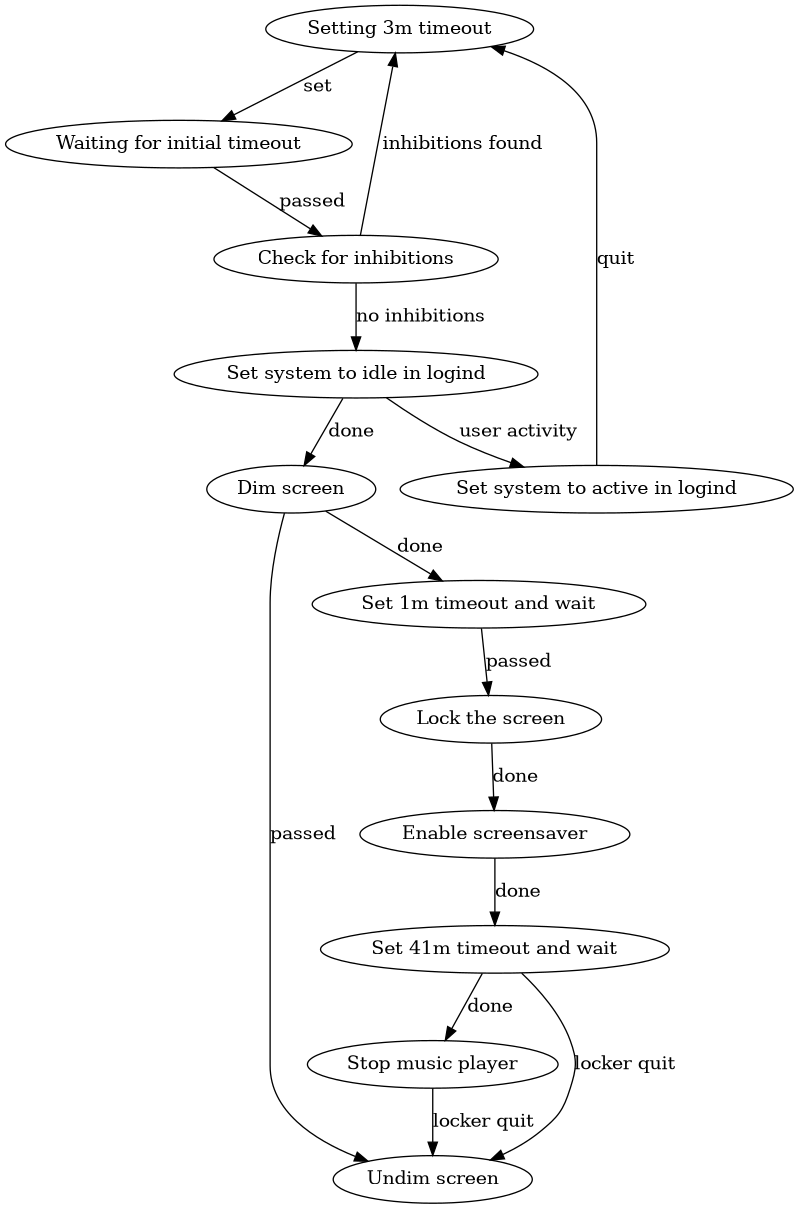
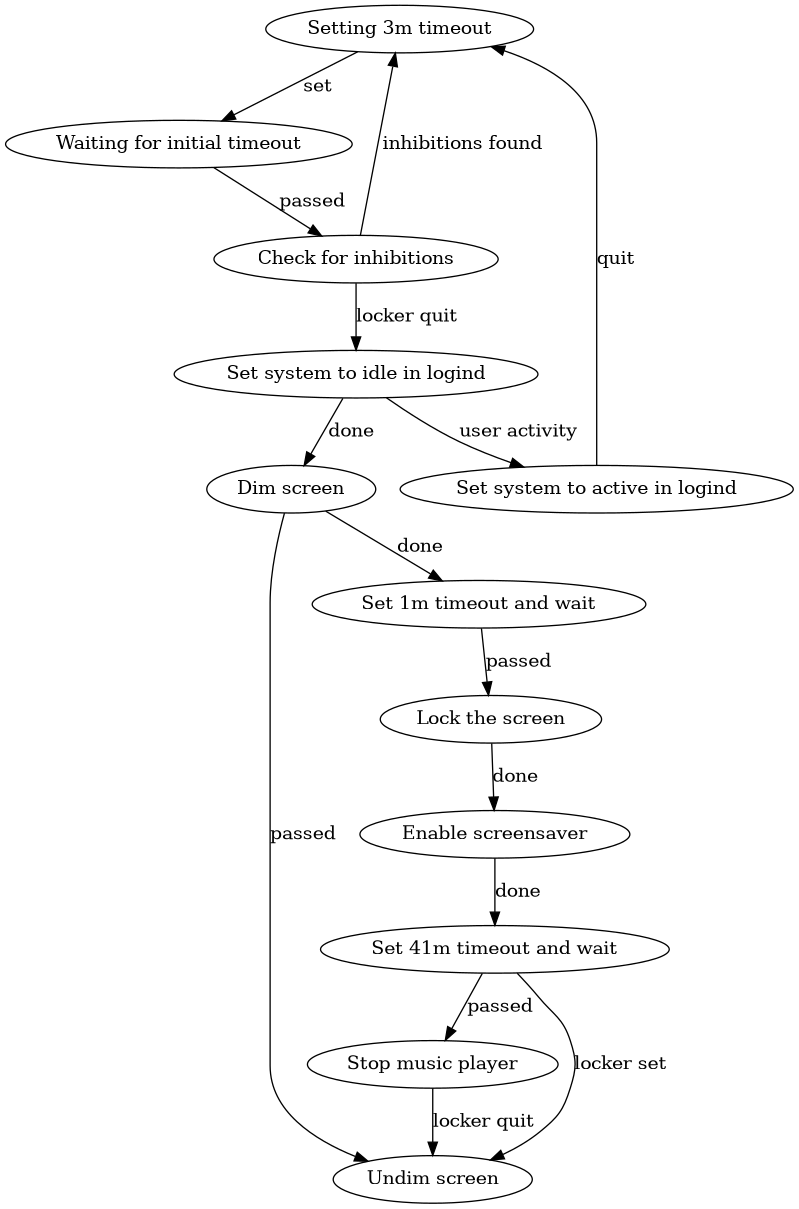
edge "Check for inhibitions" -> "Set system to idle in logind": label "no inhibitions" -> "locker quit"
edge "Set 41m timeout and wait" -> "Stop music player": label "done" -> "passed"
edge "Set 41m timeout and wait" -> "Undim screen": label "locker quit" -> "locker set"
